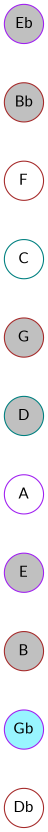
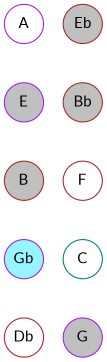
node "Eb": color purple -> brown
node "G": color brown -> purple
node "D": removed
